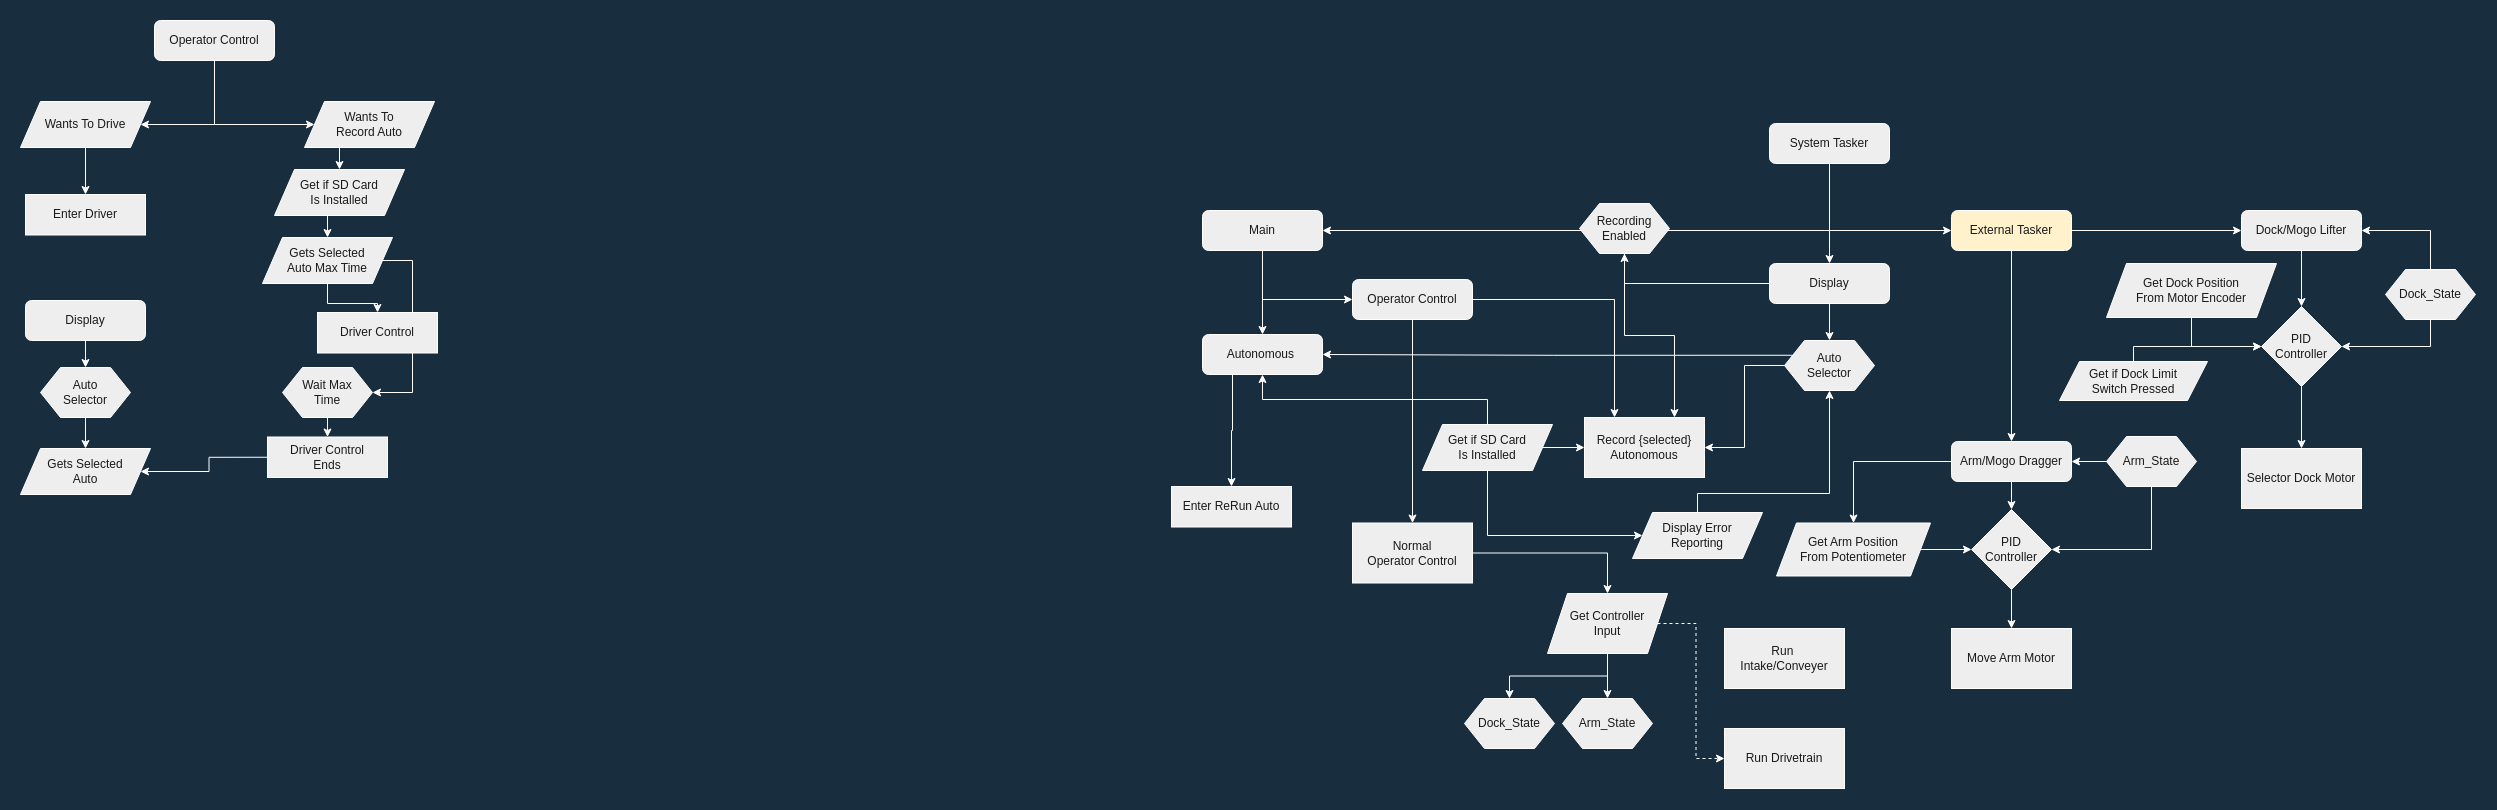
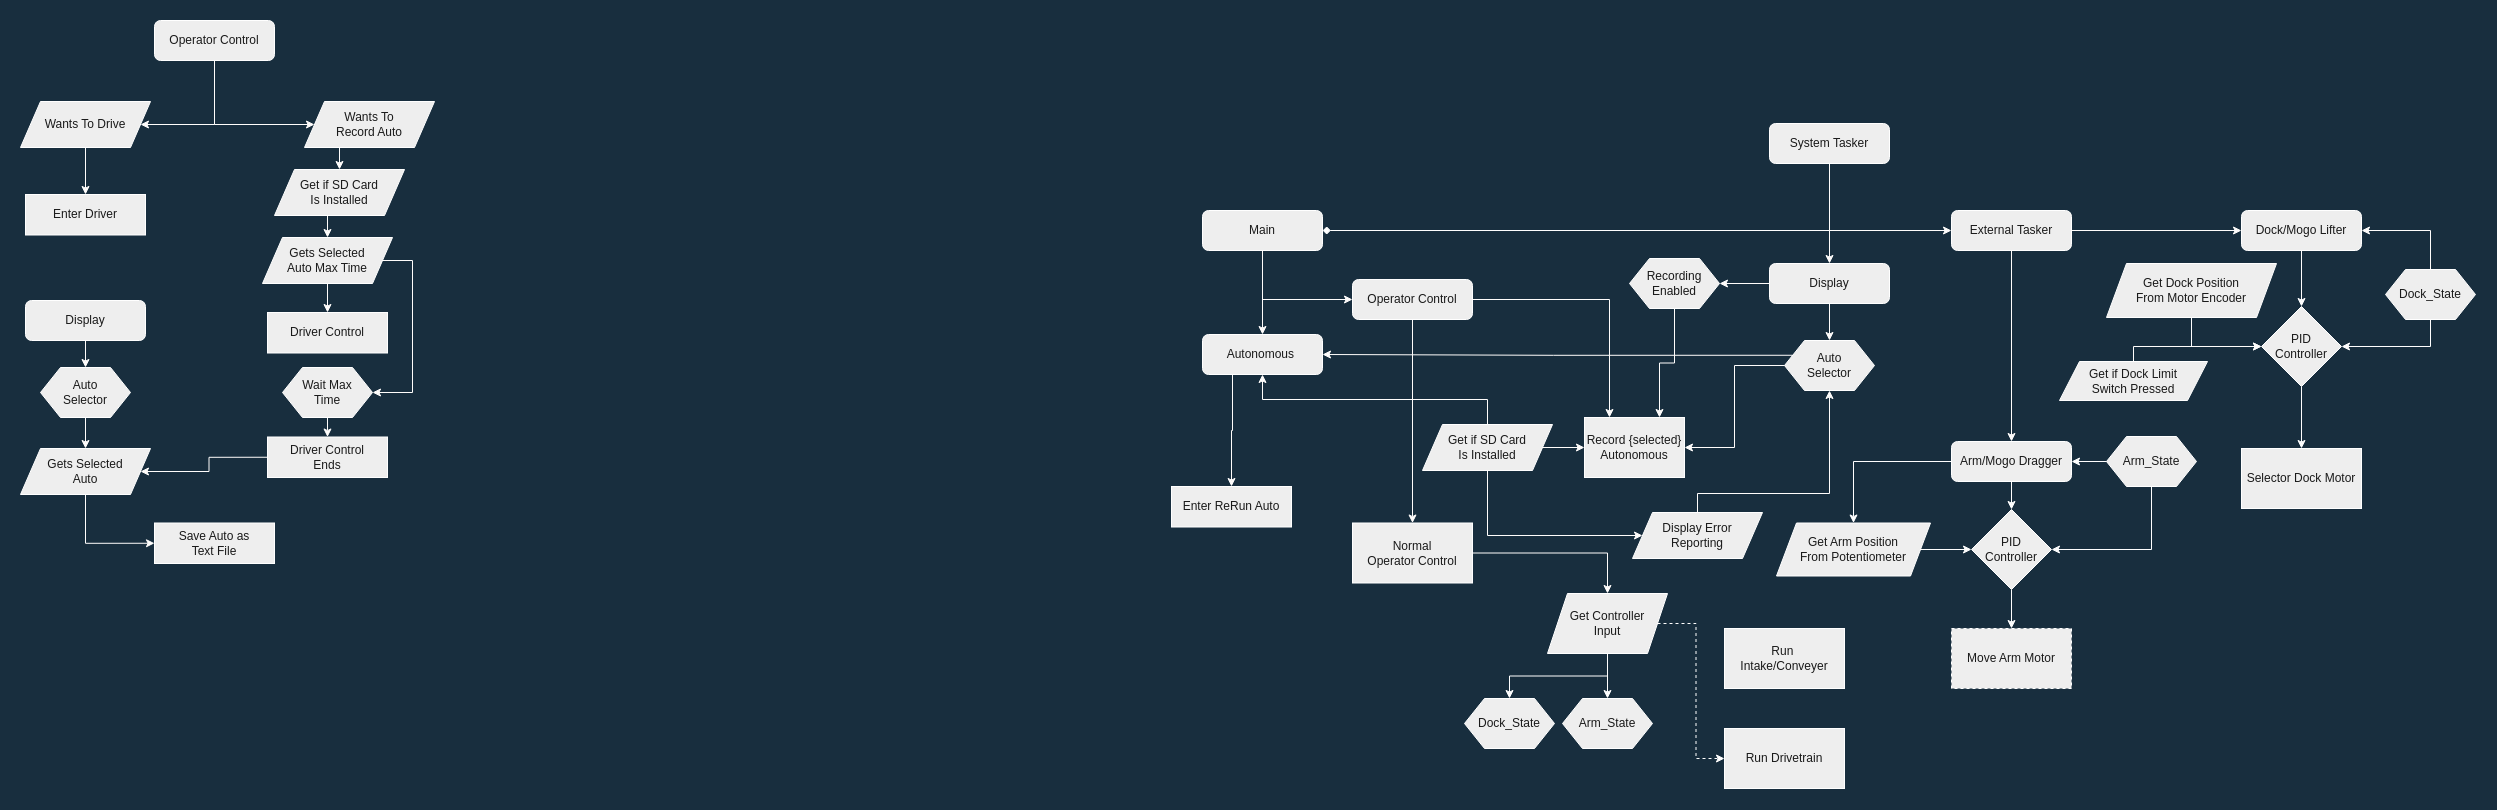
node "Recording Enabled": moved (1625, 229) -> (1675, 284)
edge "System Tasker" -> "Main": arrowhead classic -> diamond
node "External Tasker": fillcolor #fff2cc -> #eeeeee
node "Driver Control": moved (378, 333) -> (328, 333)
node "Record {selected} Autonomous": size 120x60 -> 100x60
edge "Gets Selected Auto" -> "Save Auto as Text File": added
node "Save Auto as Text File": added
node "Move Arm Motor": style solid -> dashed
